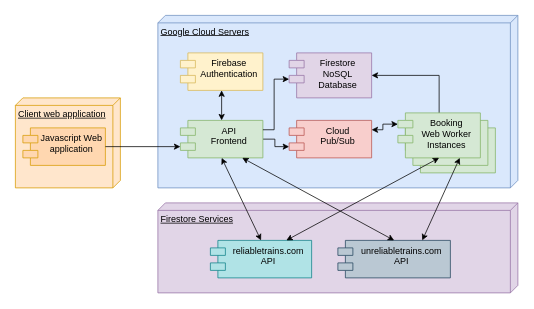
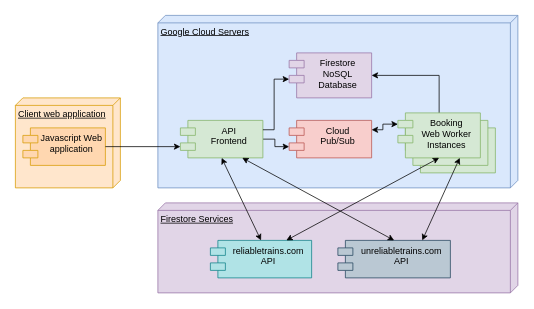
node "Firebase Authentication": removed
edge "Firebase Authentication" -- "API Frontend": removed
